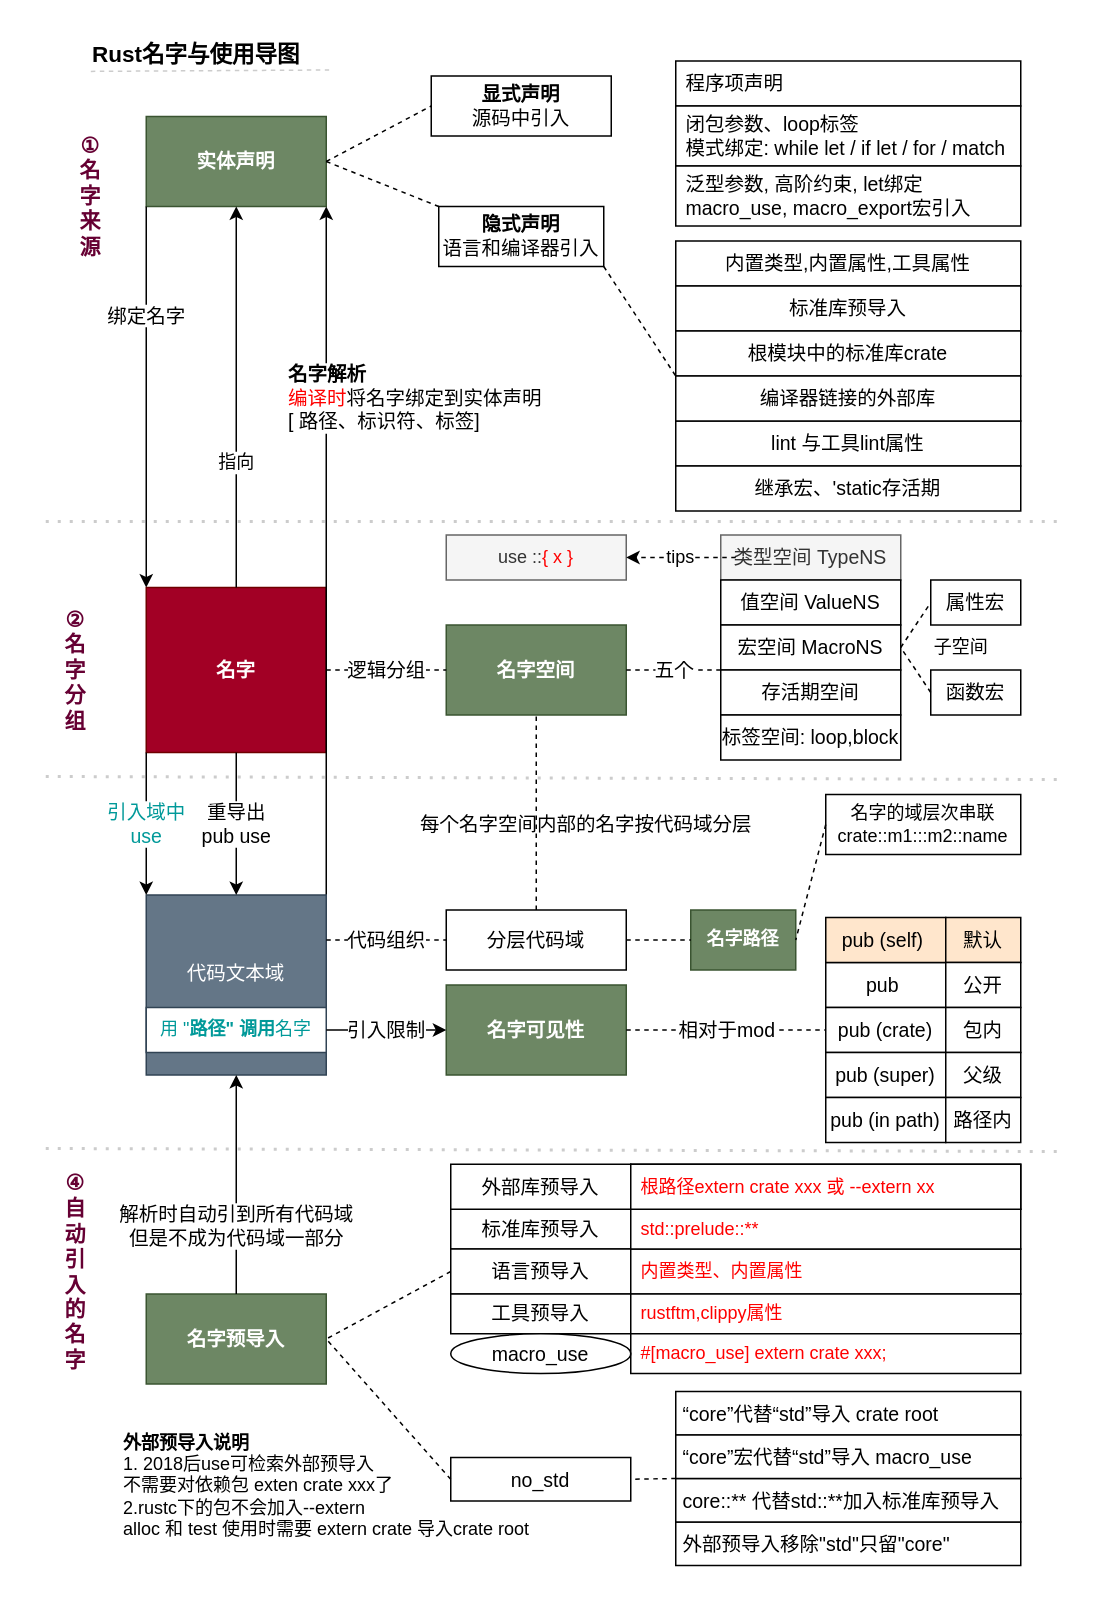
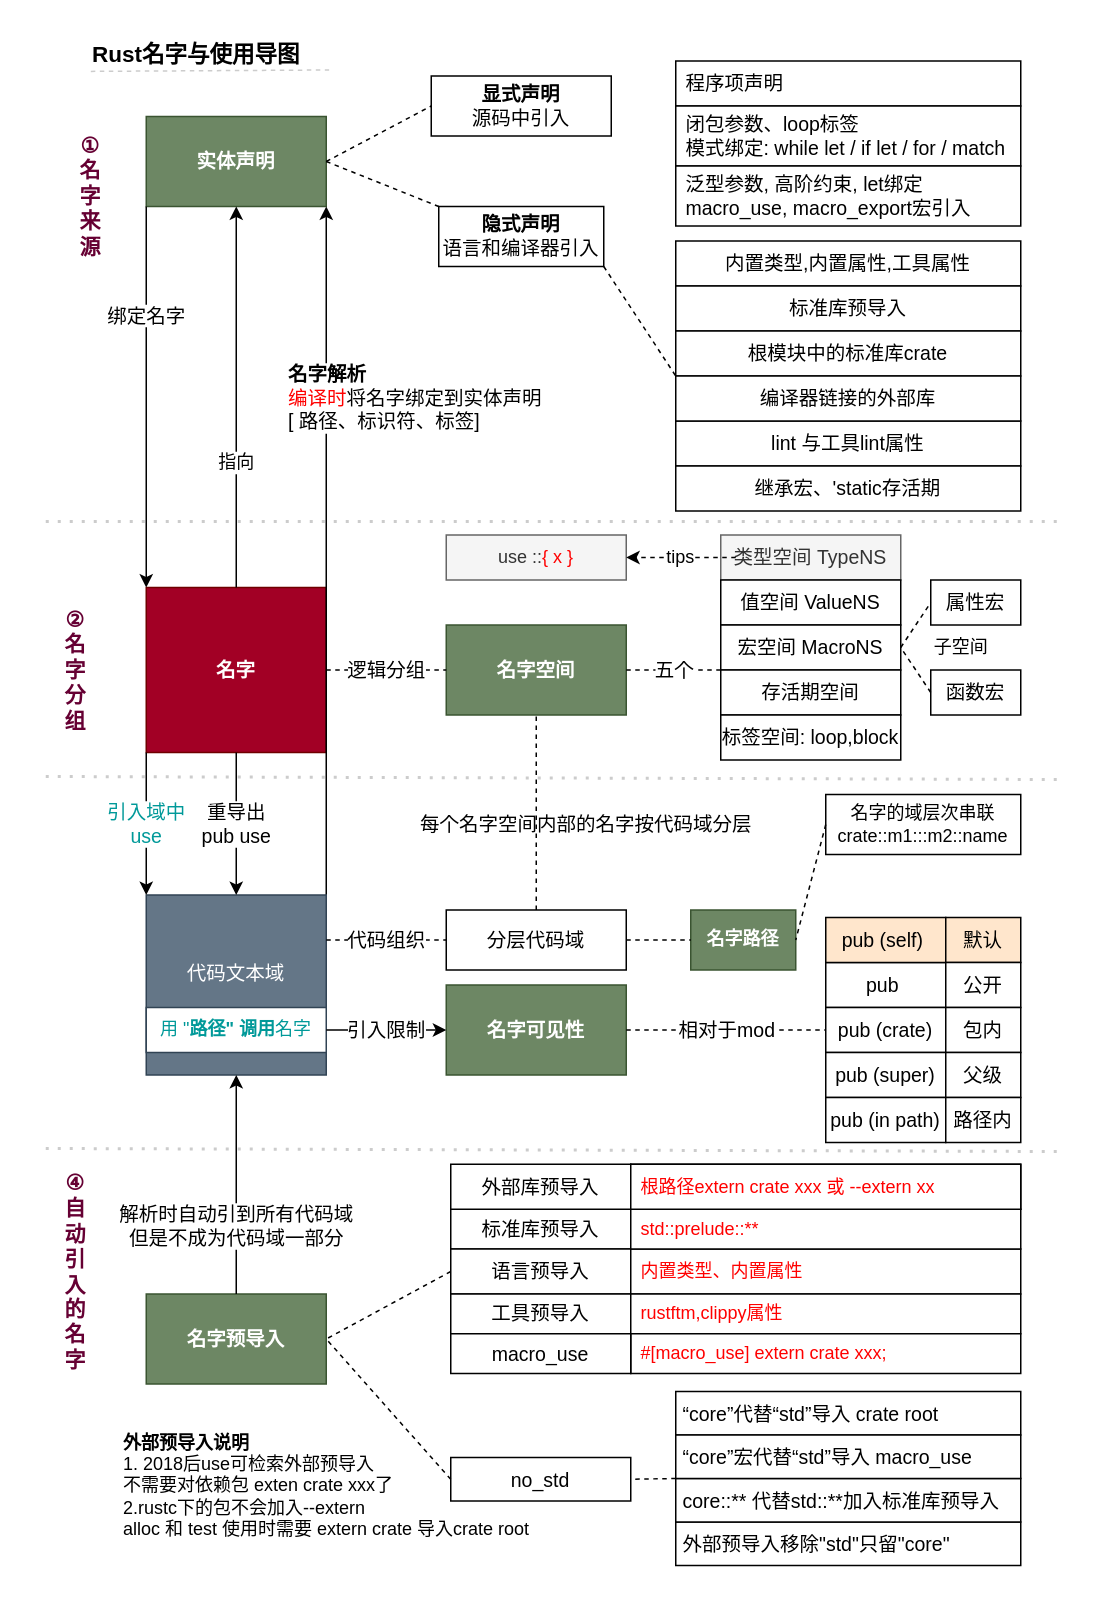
node "macro_use": shape ellipse -> rectangle
